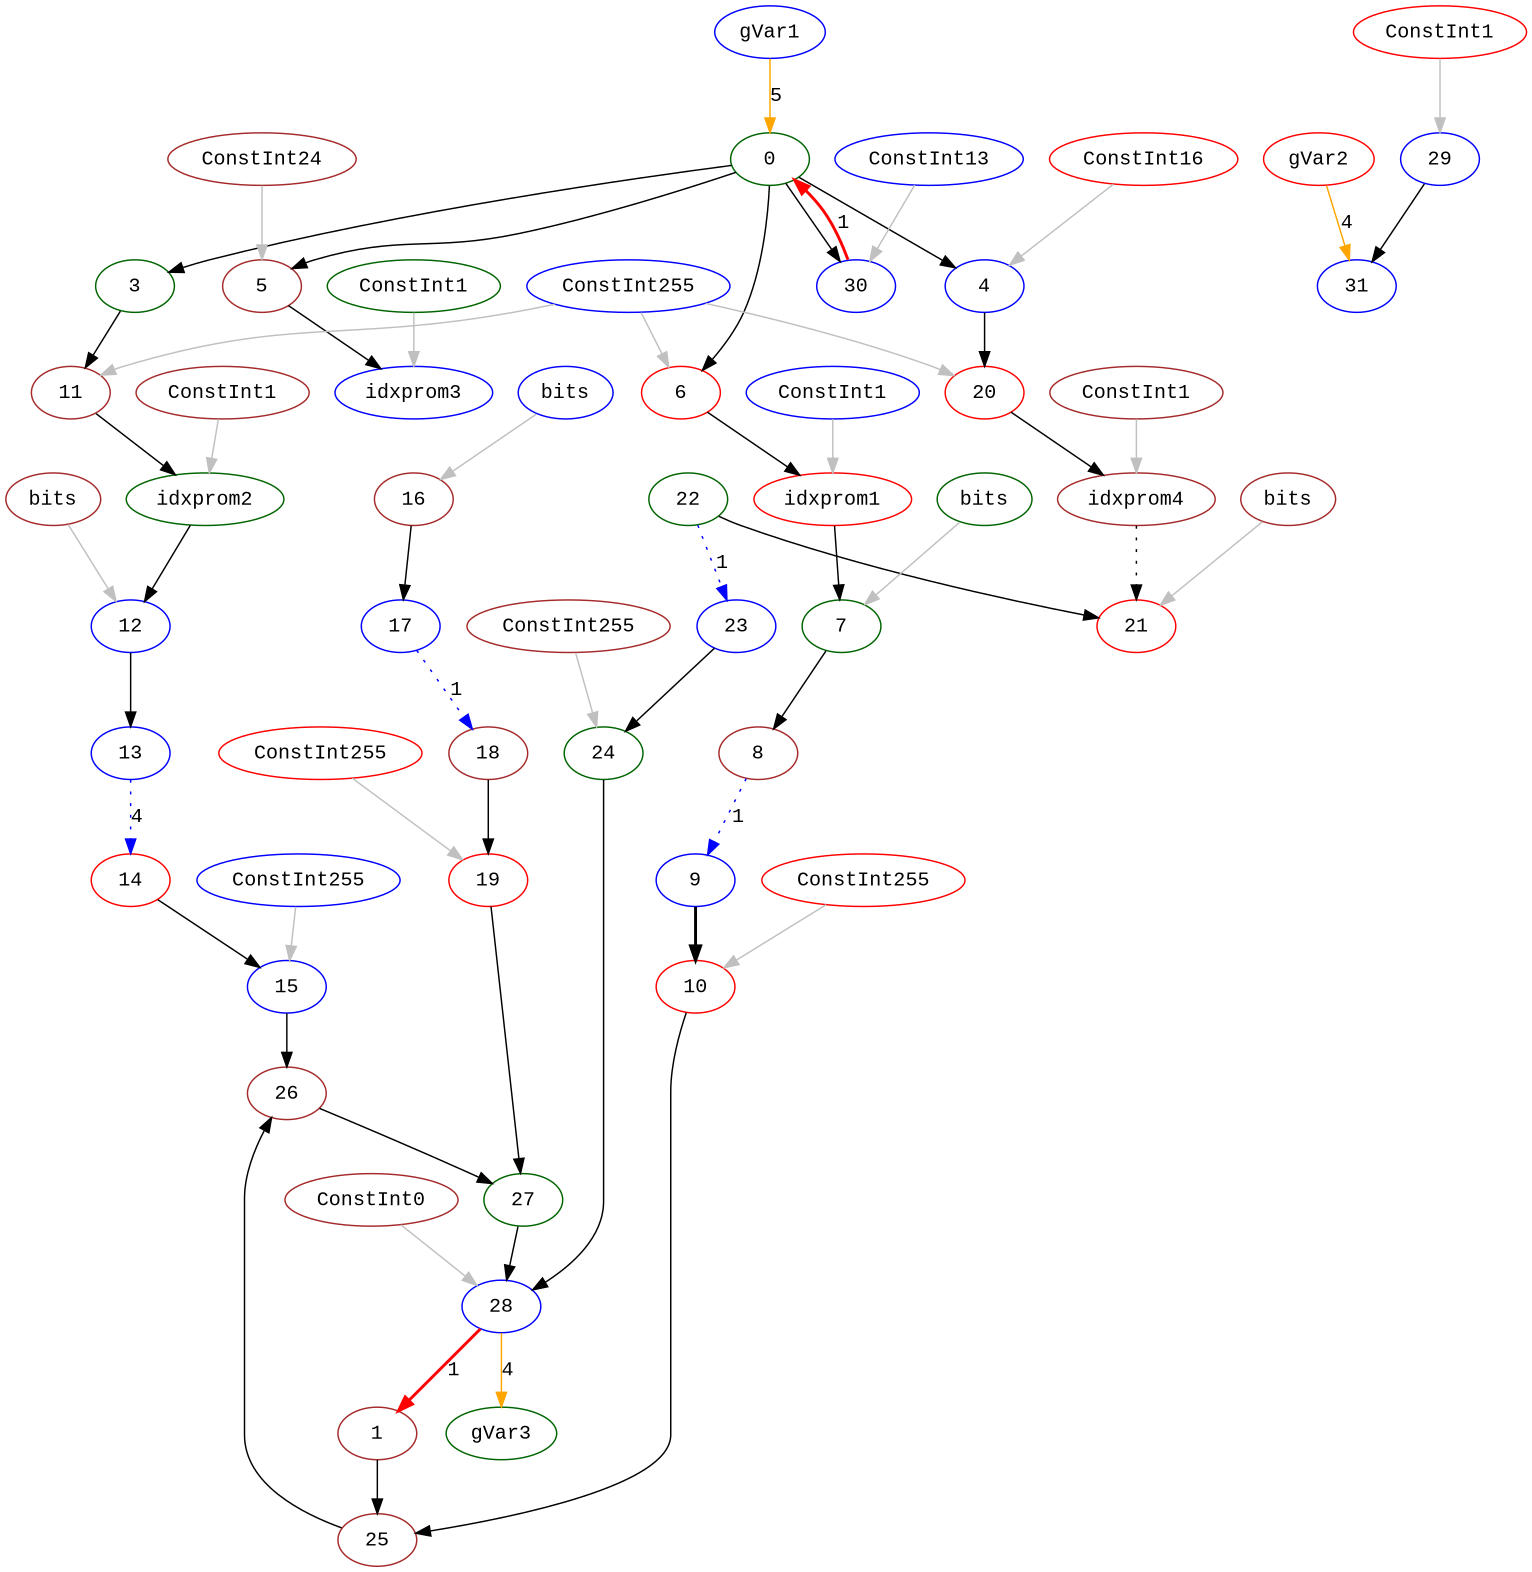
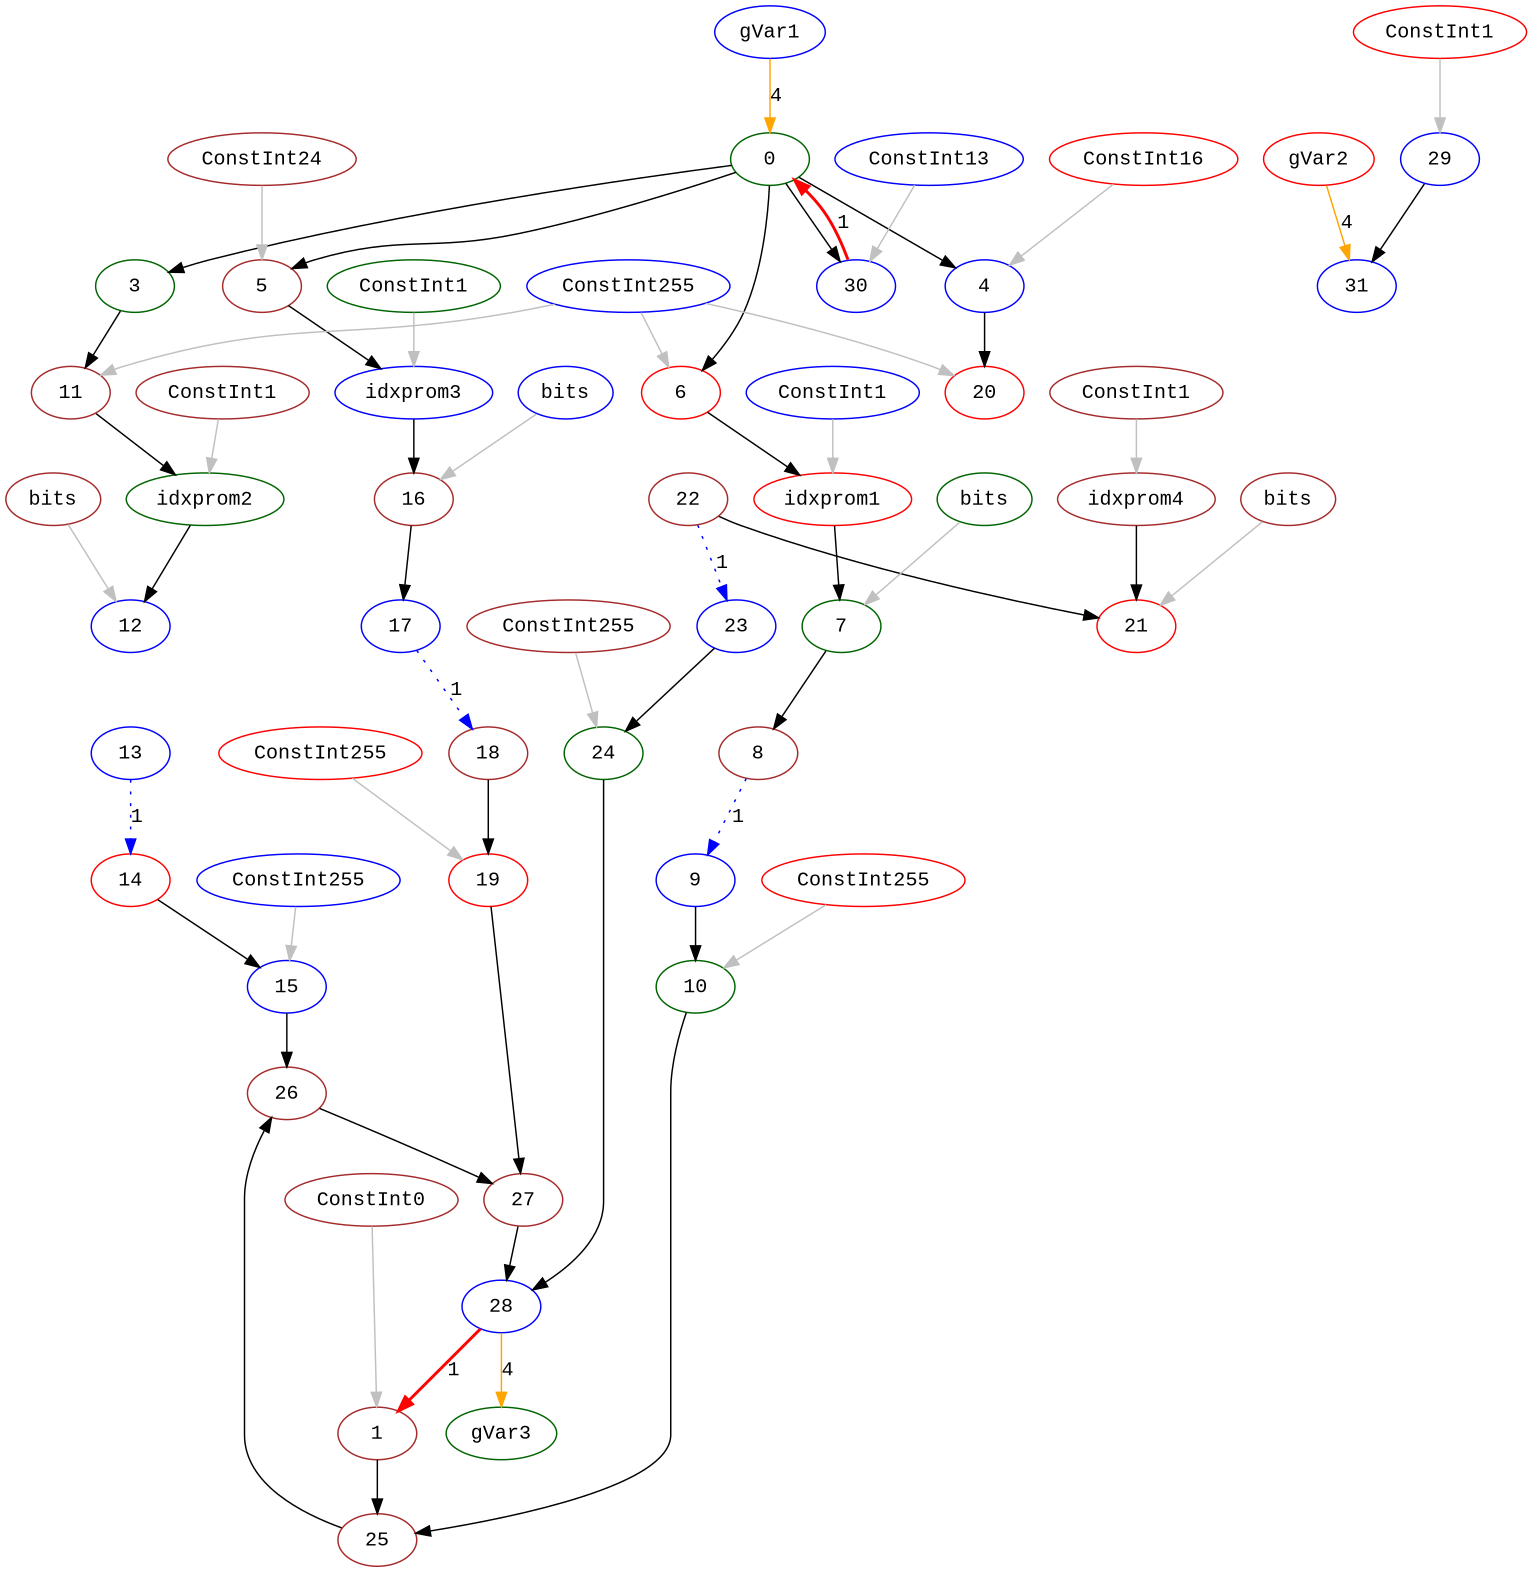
edge "gVar1" -> "0": label "5" -> "4"
edge "idxprom3" -> "16": added
edge "20" -> "idxprom4": removed
node "22": color darkgreen -> brown
edge "idxprom4" -> "21": style dotted -> solid
edge "12" -> "13": removed
edge "13" -> "14": label "4" -> "1"
edge "9" -> "10": style bold -> solid
node "10": color red -> darkgreen
node "27": color darkgreen -> brown
edge "ConstInt0" -> "28": now "ConstInt0" -> "1"
